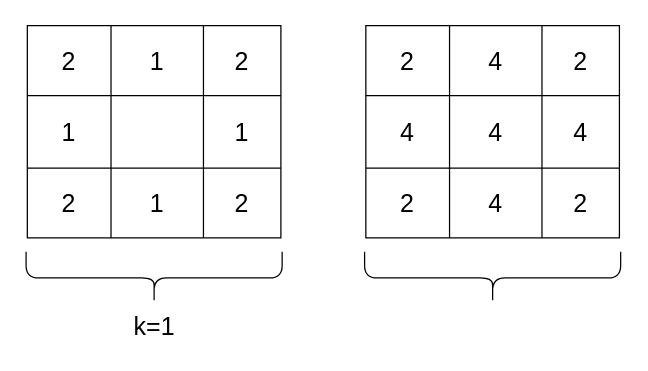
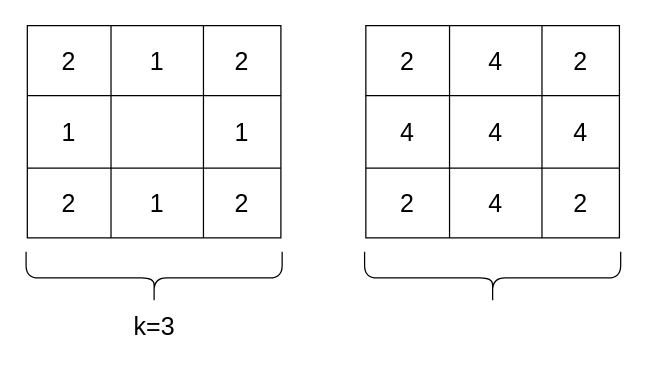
node "k=1": label "k=1" -> "k=3"
